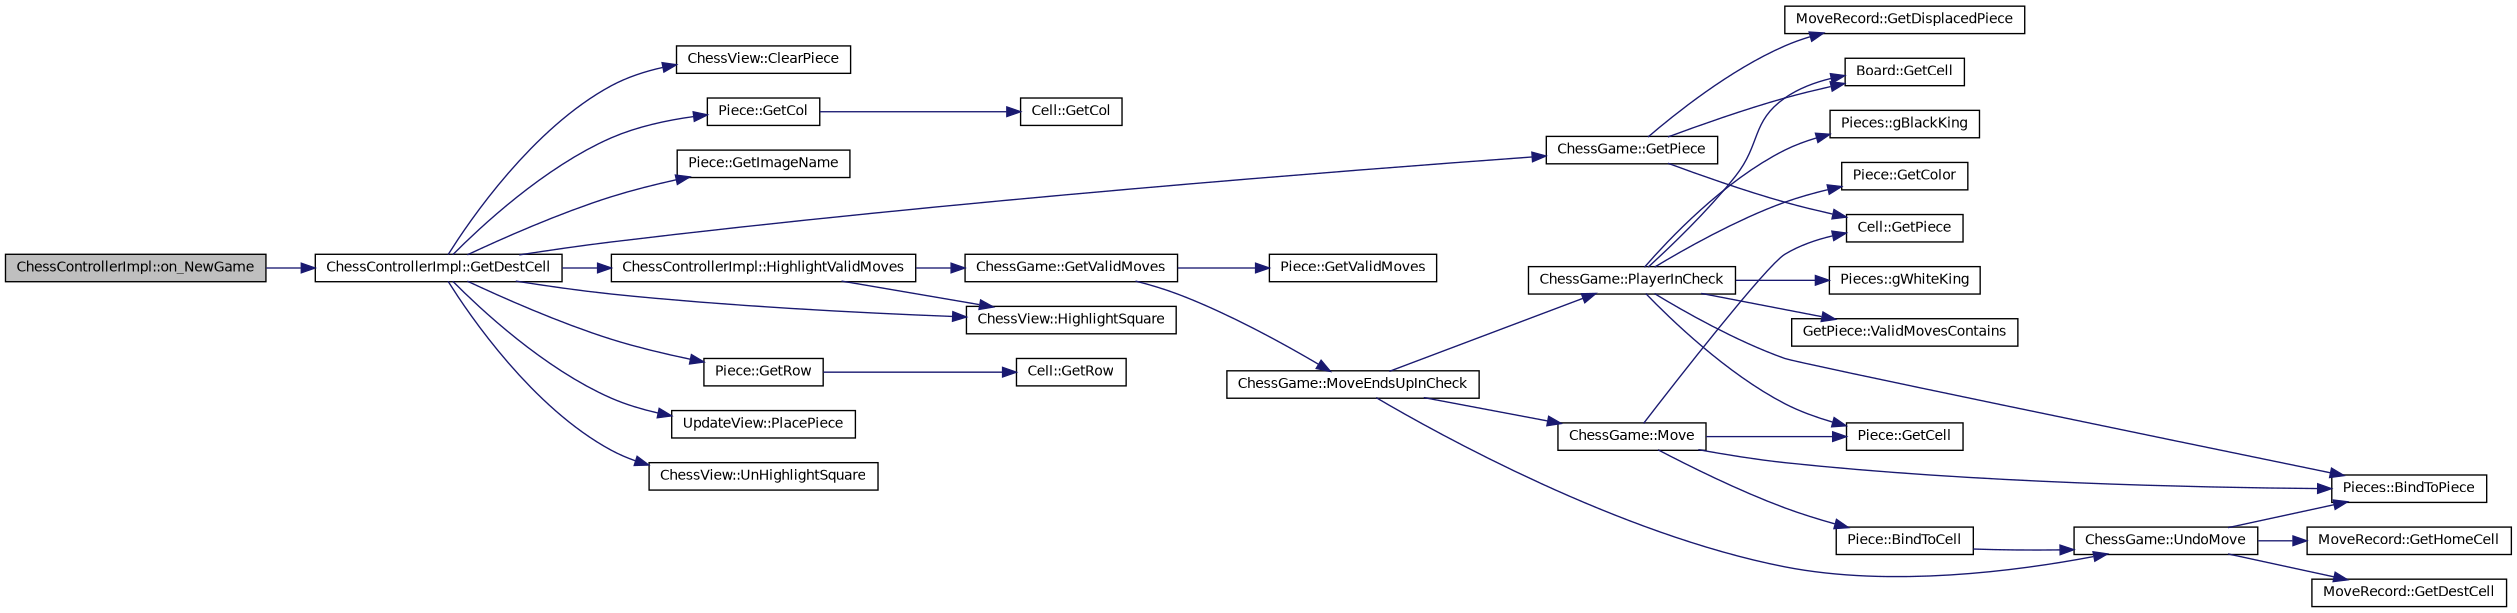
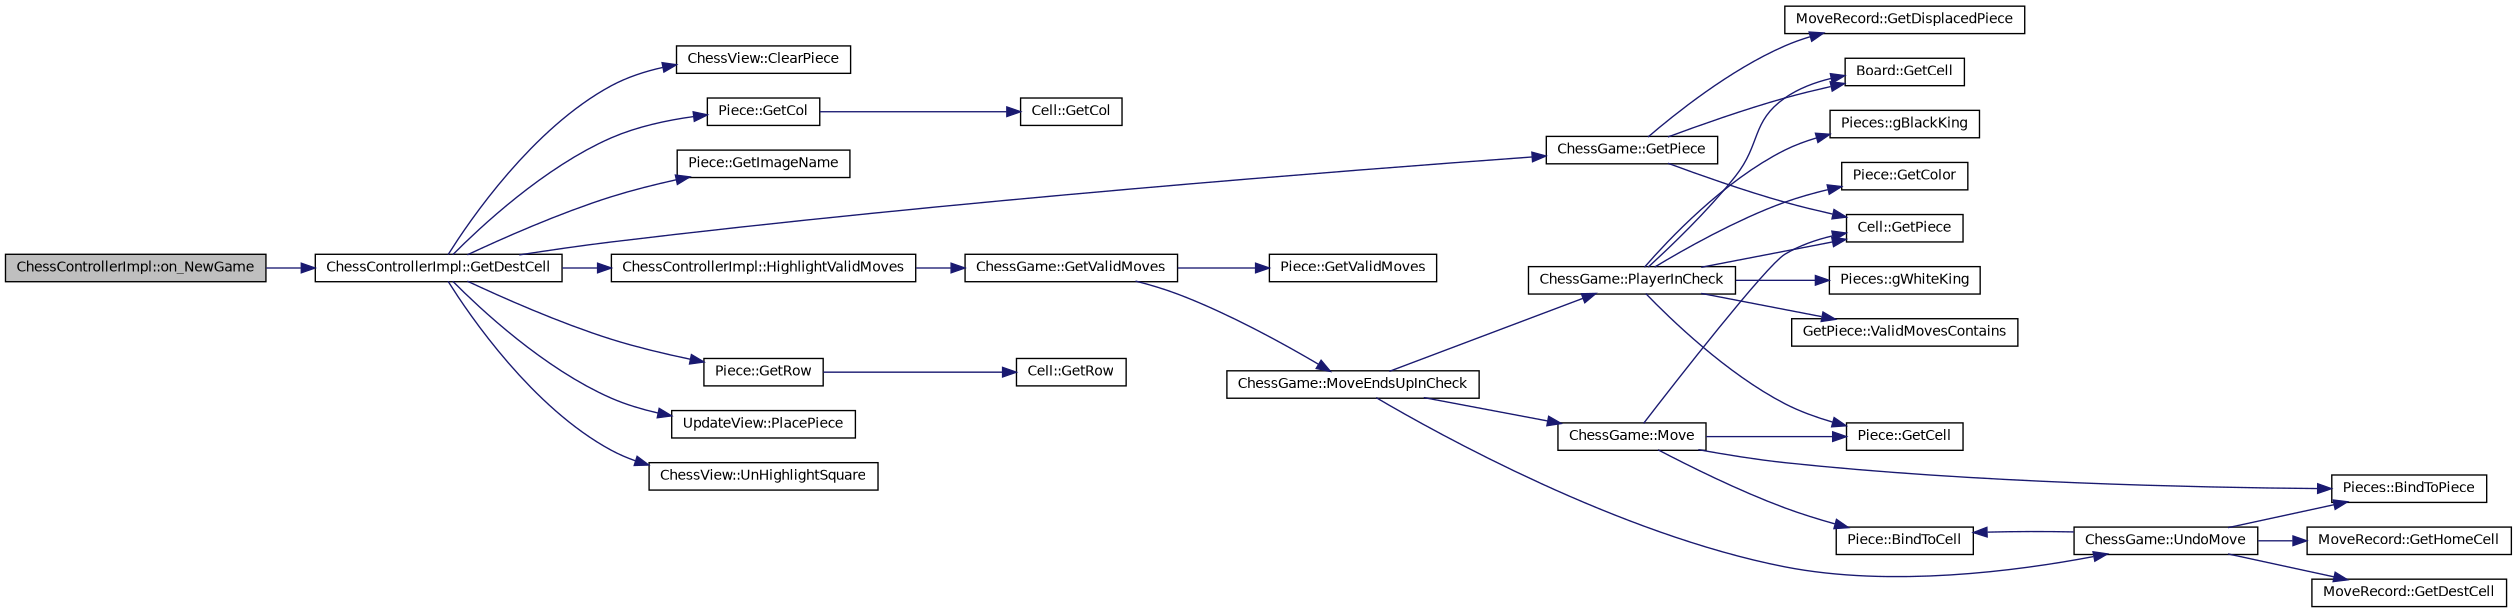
node "ChessView::HighlightSquare": removed
edge "ChessGame::PlayerInCheck" -> "Pieces::BindToPiece": now "ChessGame::PlayerInCheck" -> "Cell::GetPiece"
edge "Piece::BindToCell" -> "ChessGame::UndoMove": reversed
